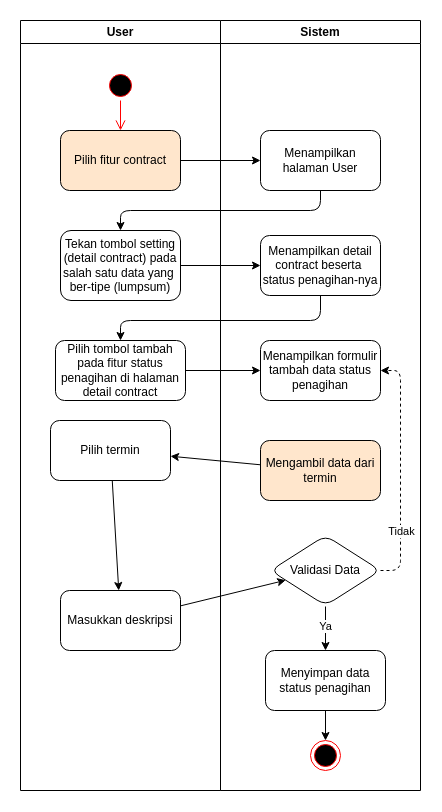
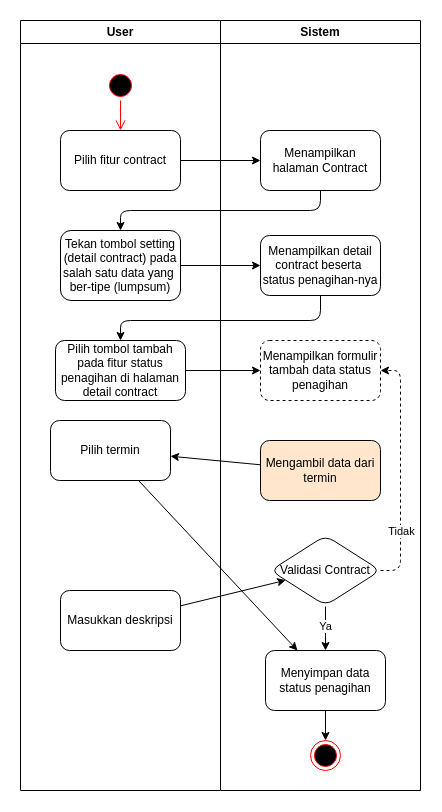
node "Pilih fitur contract": fillcolor #ffe6cc -> #ffffff
node "Menampilkan halaman User": label "Menampilkan halaman User" -> "Menampilkan halaman Contract"
node "Menampilkan formulir tambah data status penagihan": style solid -> dashed
edge "Pilih termin" -> "Masukkan deskripsi": now "Pilih termin" -> "Menyimpan data status penagihan"
node "Validasi Data": label "Validasi Data" -> "Validasi Contract"
